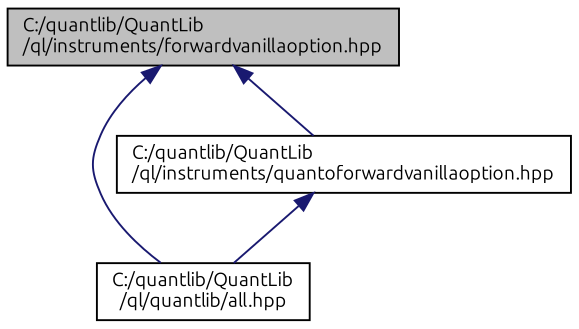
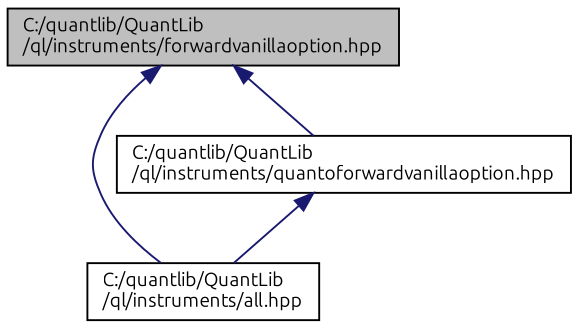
node "C:/quantlib/QuantLib /ql/quantlib/all.hpp": label "C:/quantlib/QuantLib /ql/quantlib/all.hpp" -> "C:/quantlib/QuantLib /ql/instruments/all.hpp"
